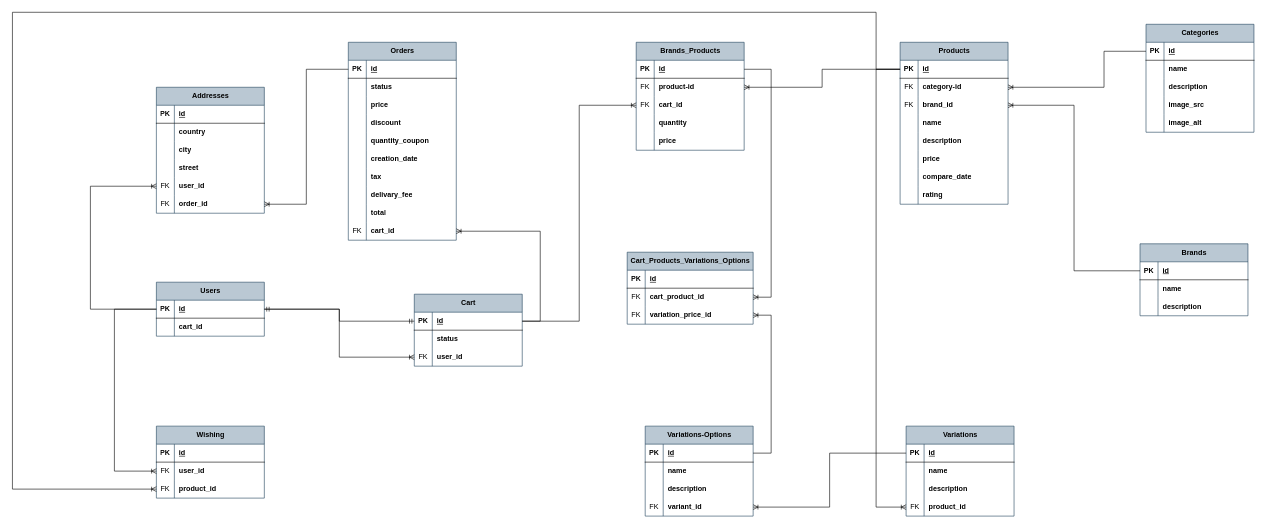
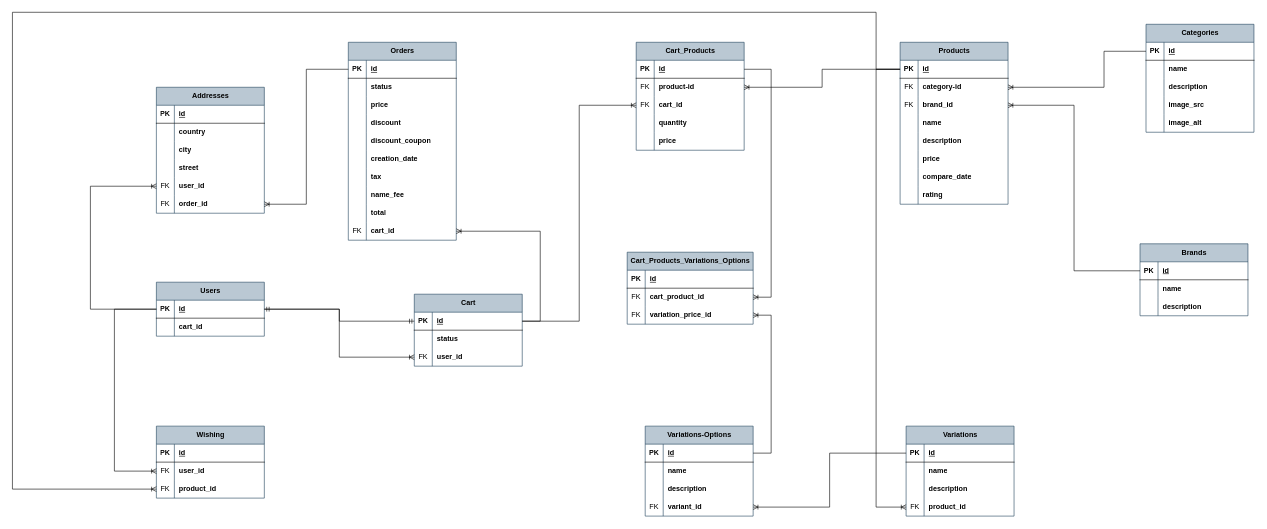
node "Brands_Products": label "Brands_Products" -> "Cart_Products"
node "quantity_coupon": label "quantity_coupon" -> "discount_coupon"
node "delivary_fee": label "delivary_fee" -> "name_fee"
